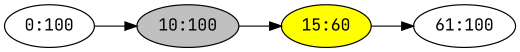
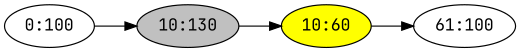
node "10:100": label "10:100" -> "10:130"
node "15:60": label "15:60" -> "10:60"
